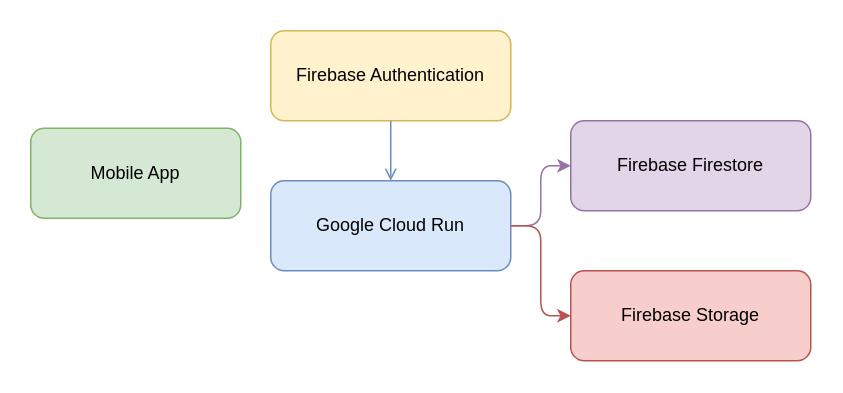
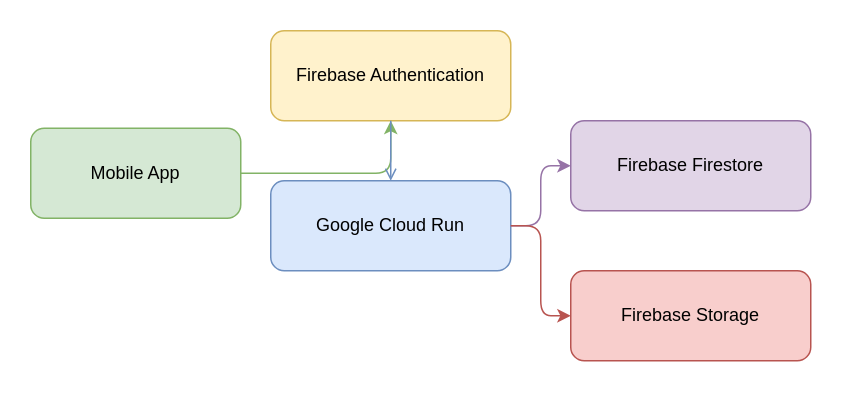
edge "Mobile App" -> "Firebase Authentication": added
